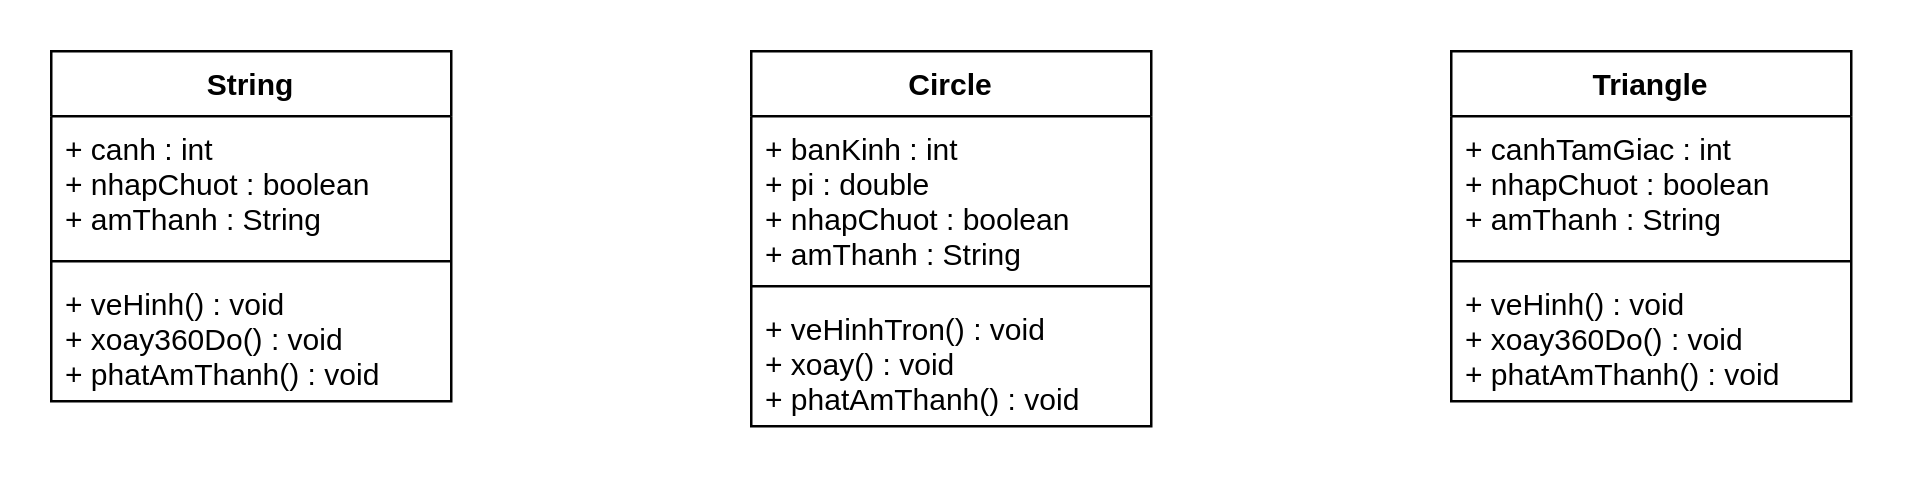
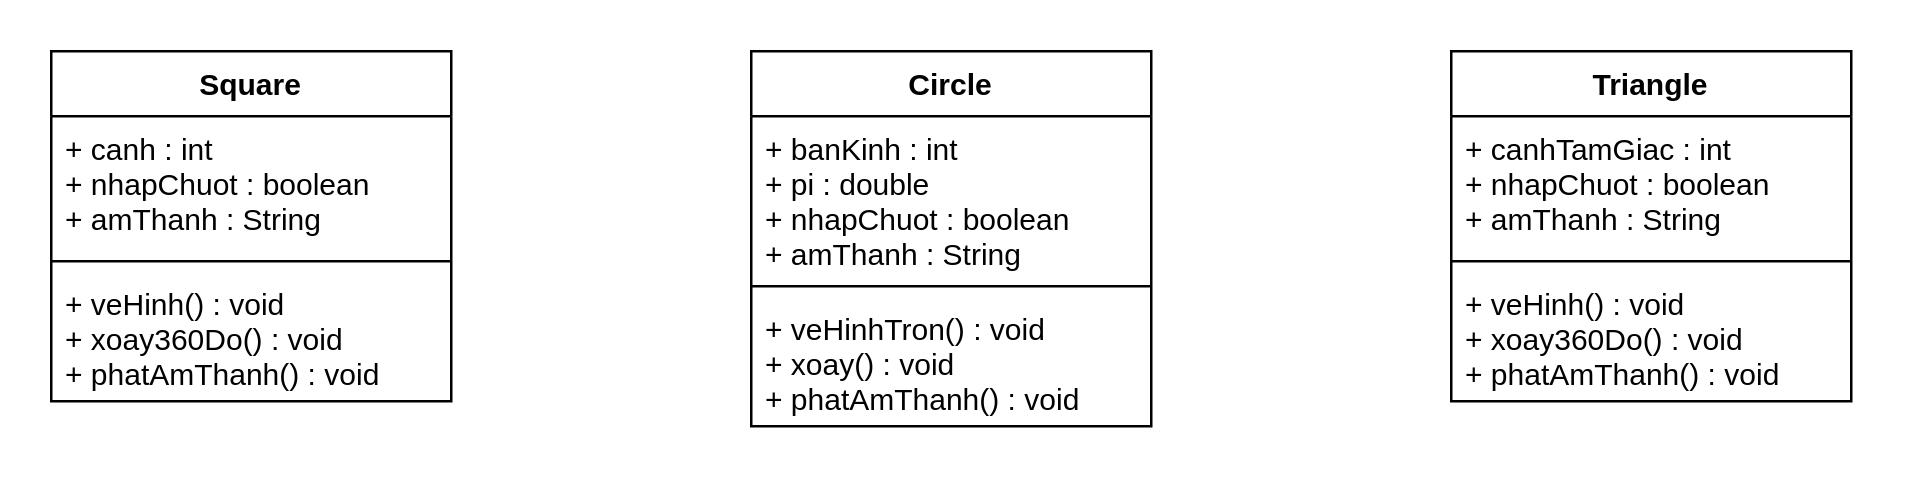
node "String": label "String" -> "Square"
